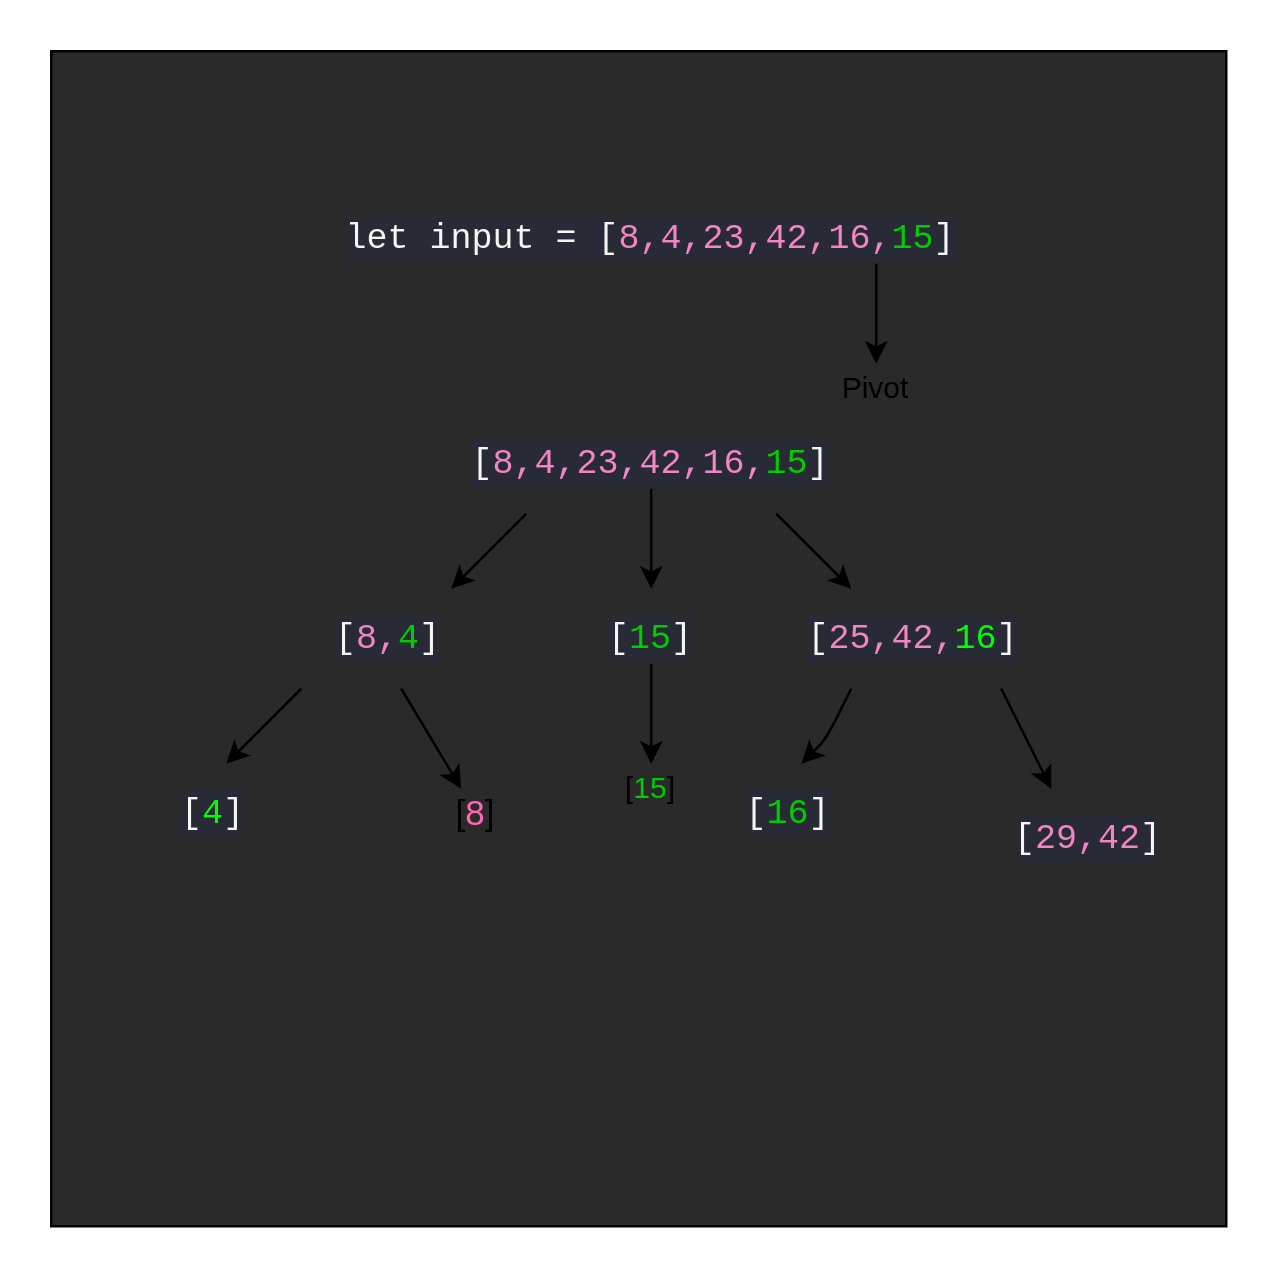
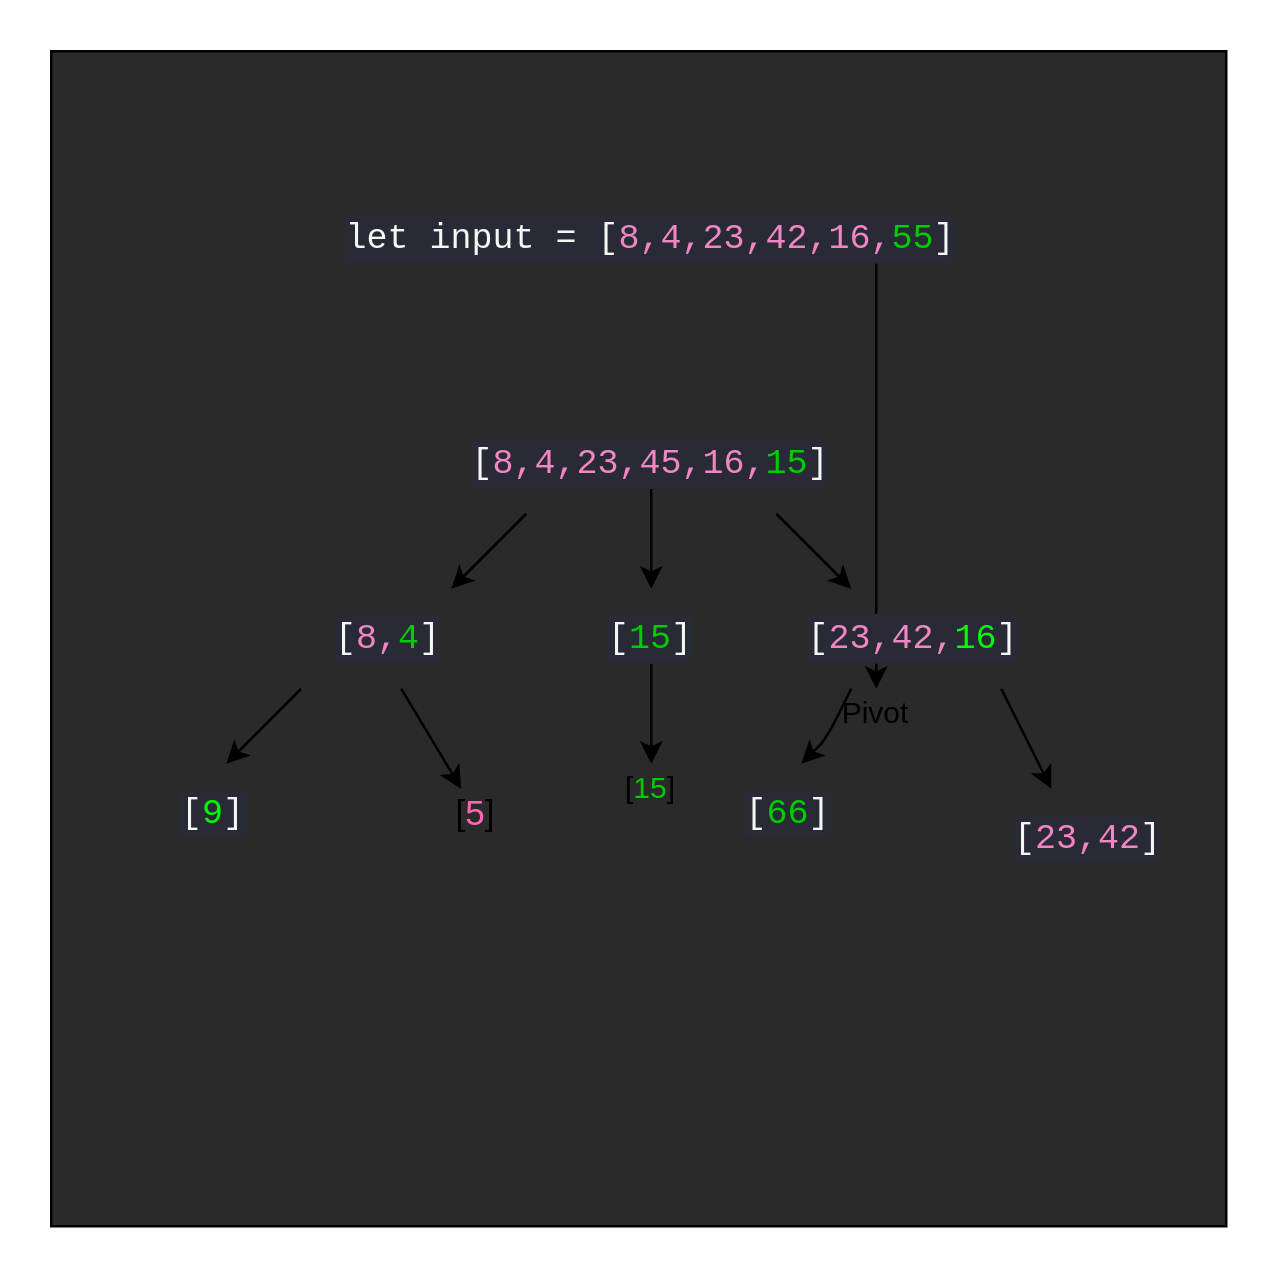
node "let input = [8,4,23,42,16,15]": label "let input = [8,4,23,42,16,15]" -> "let input = [8,4,23,42,16,55]"
node "Pivot": moved (876, 389) -> (876, 714)
node "[8,4,23,42,16,15]": label "[8,4,23,42,16,15]" -> "[8,4,23,45,16,15]"
node "[25,42,16]": label "[25,42,16]" -> "[23,42,16]"
node "[4]": label "[4]" -> "[9]"
node "[8]": label "[8]" -> "[5]"
node "[16]": label "[16]" -> "[66]"
node "[29,42]": label "[29,42]" -> "[23,42]"
